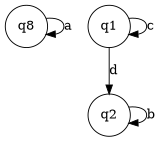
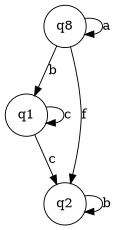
edge "q8" -> "q1": added, label "b"
edge "q1" -> "q2": label "d" -> "c"
edge "q8" -> "q2": added, label "f"
